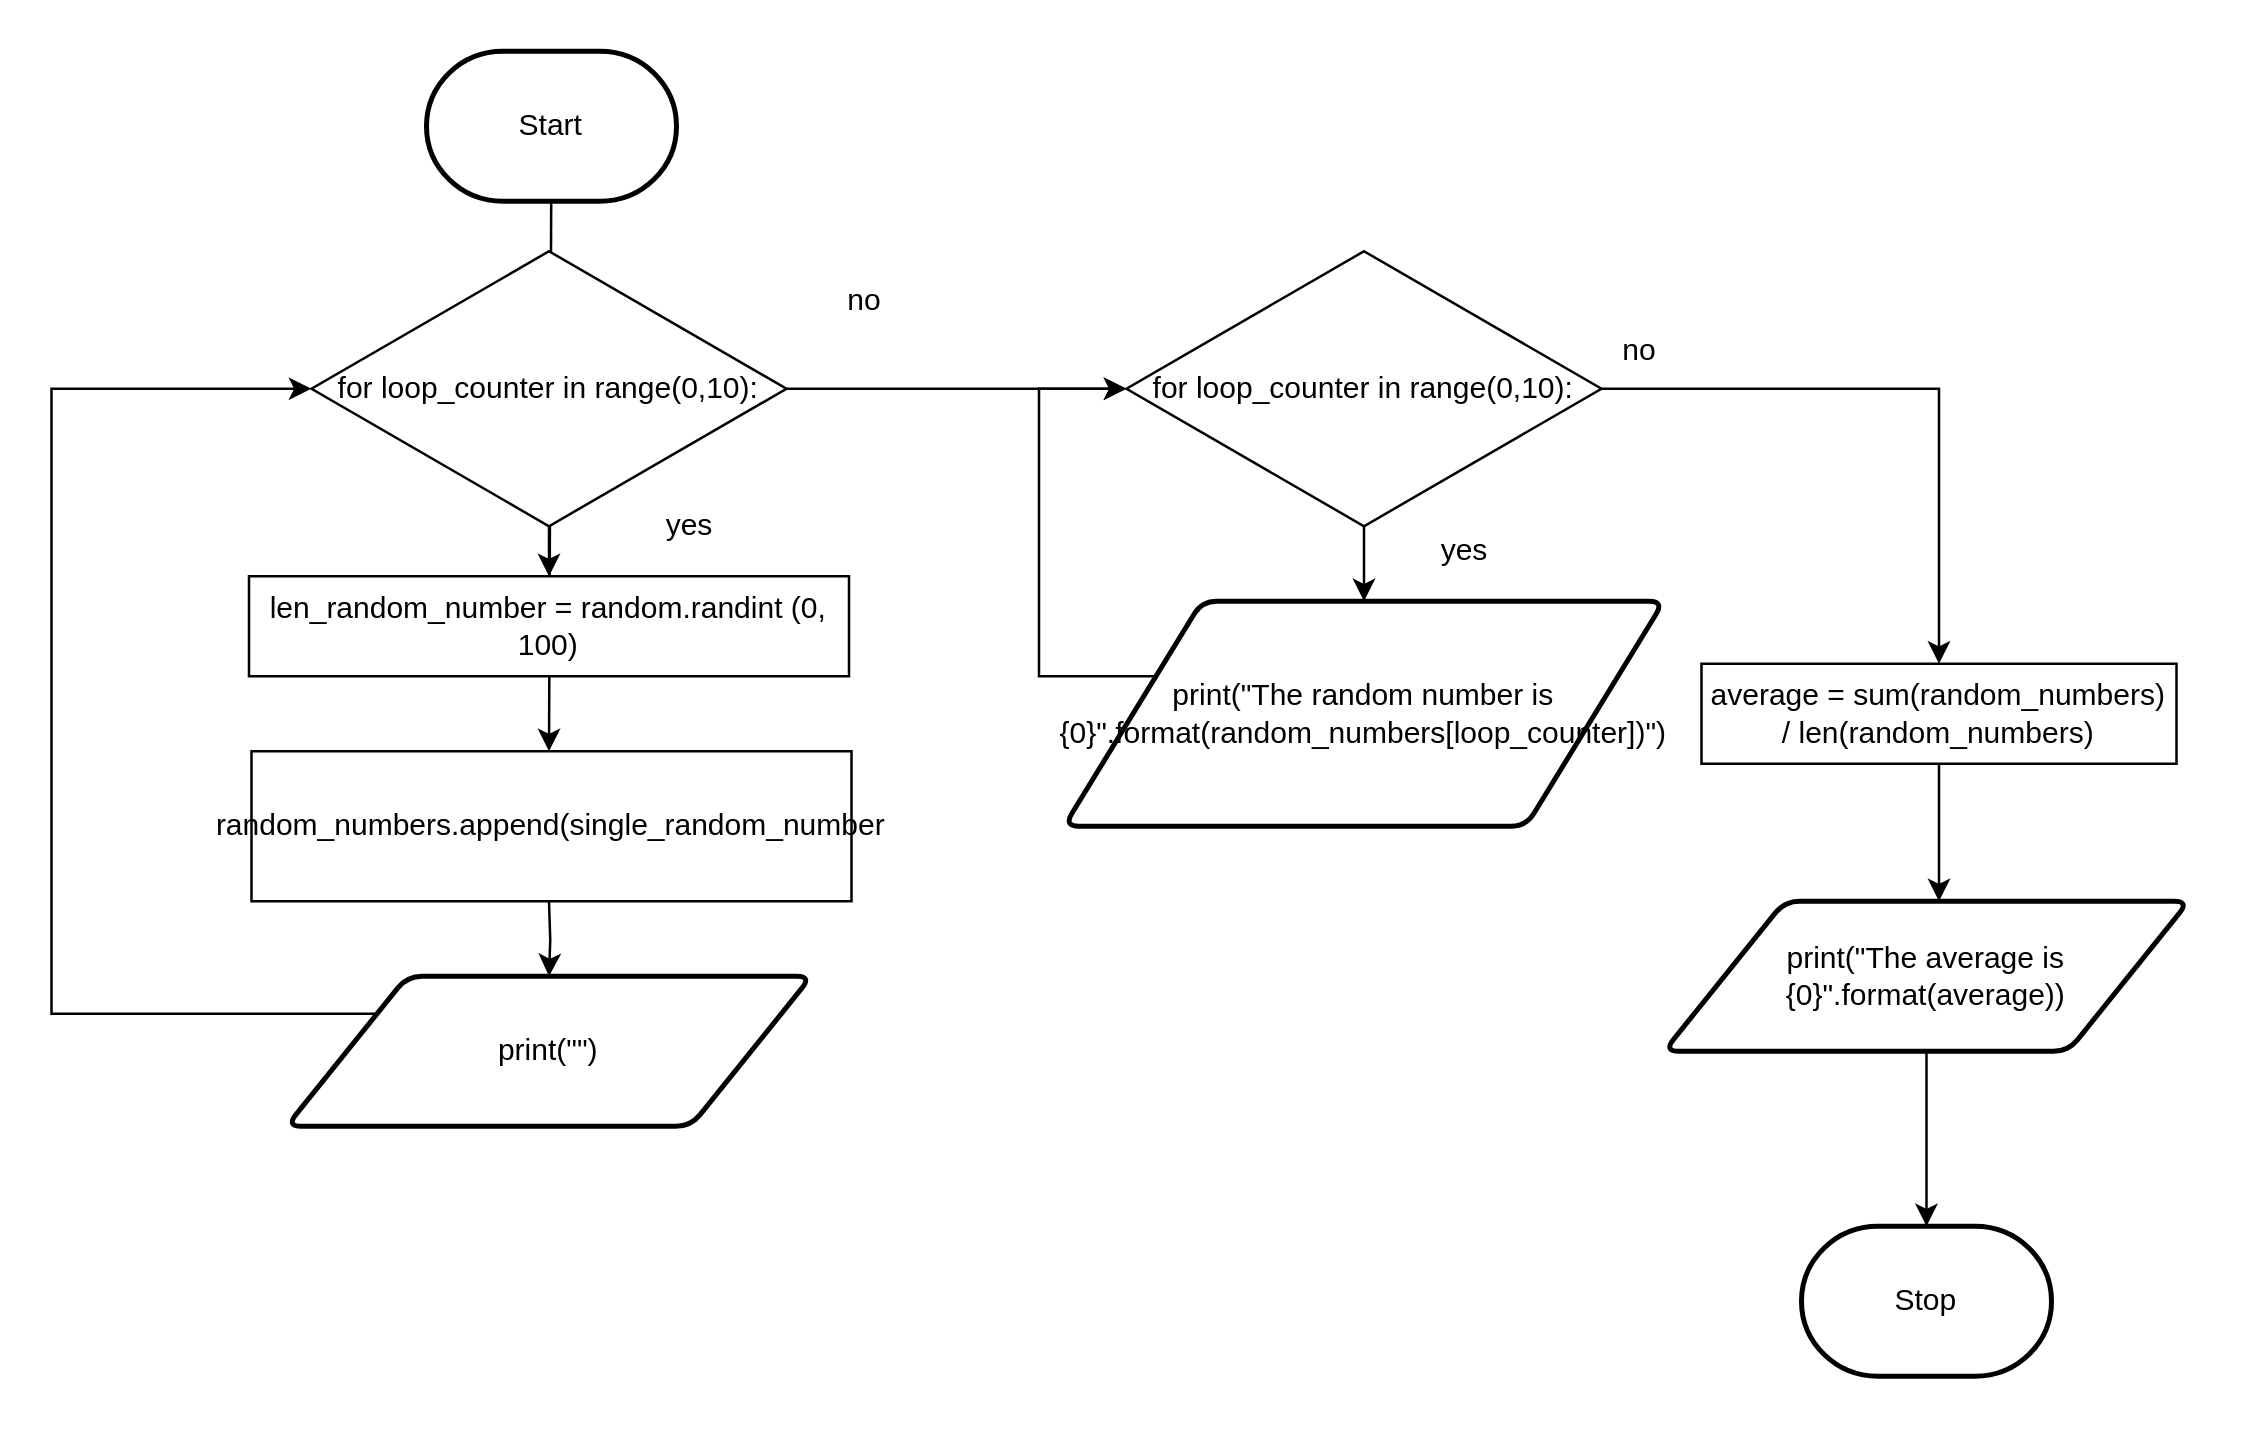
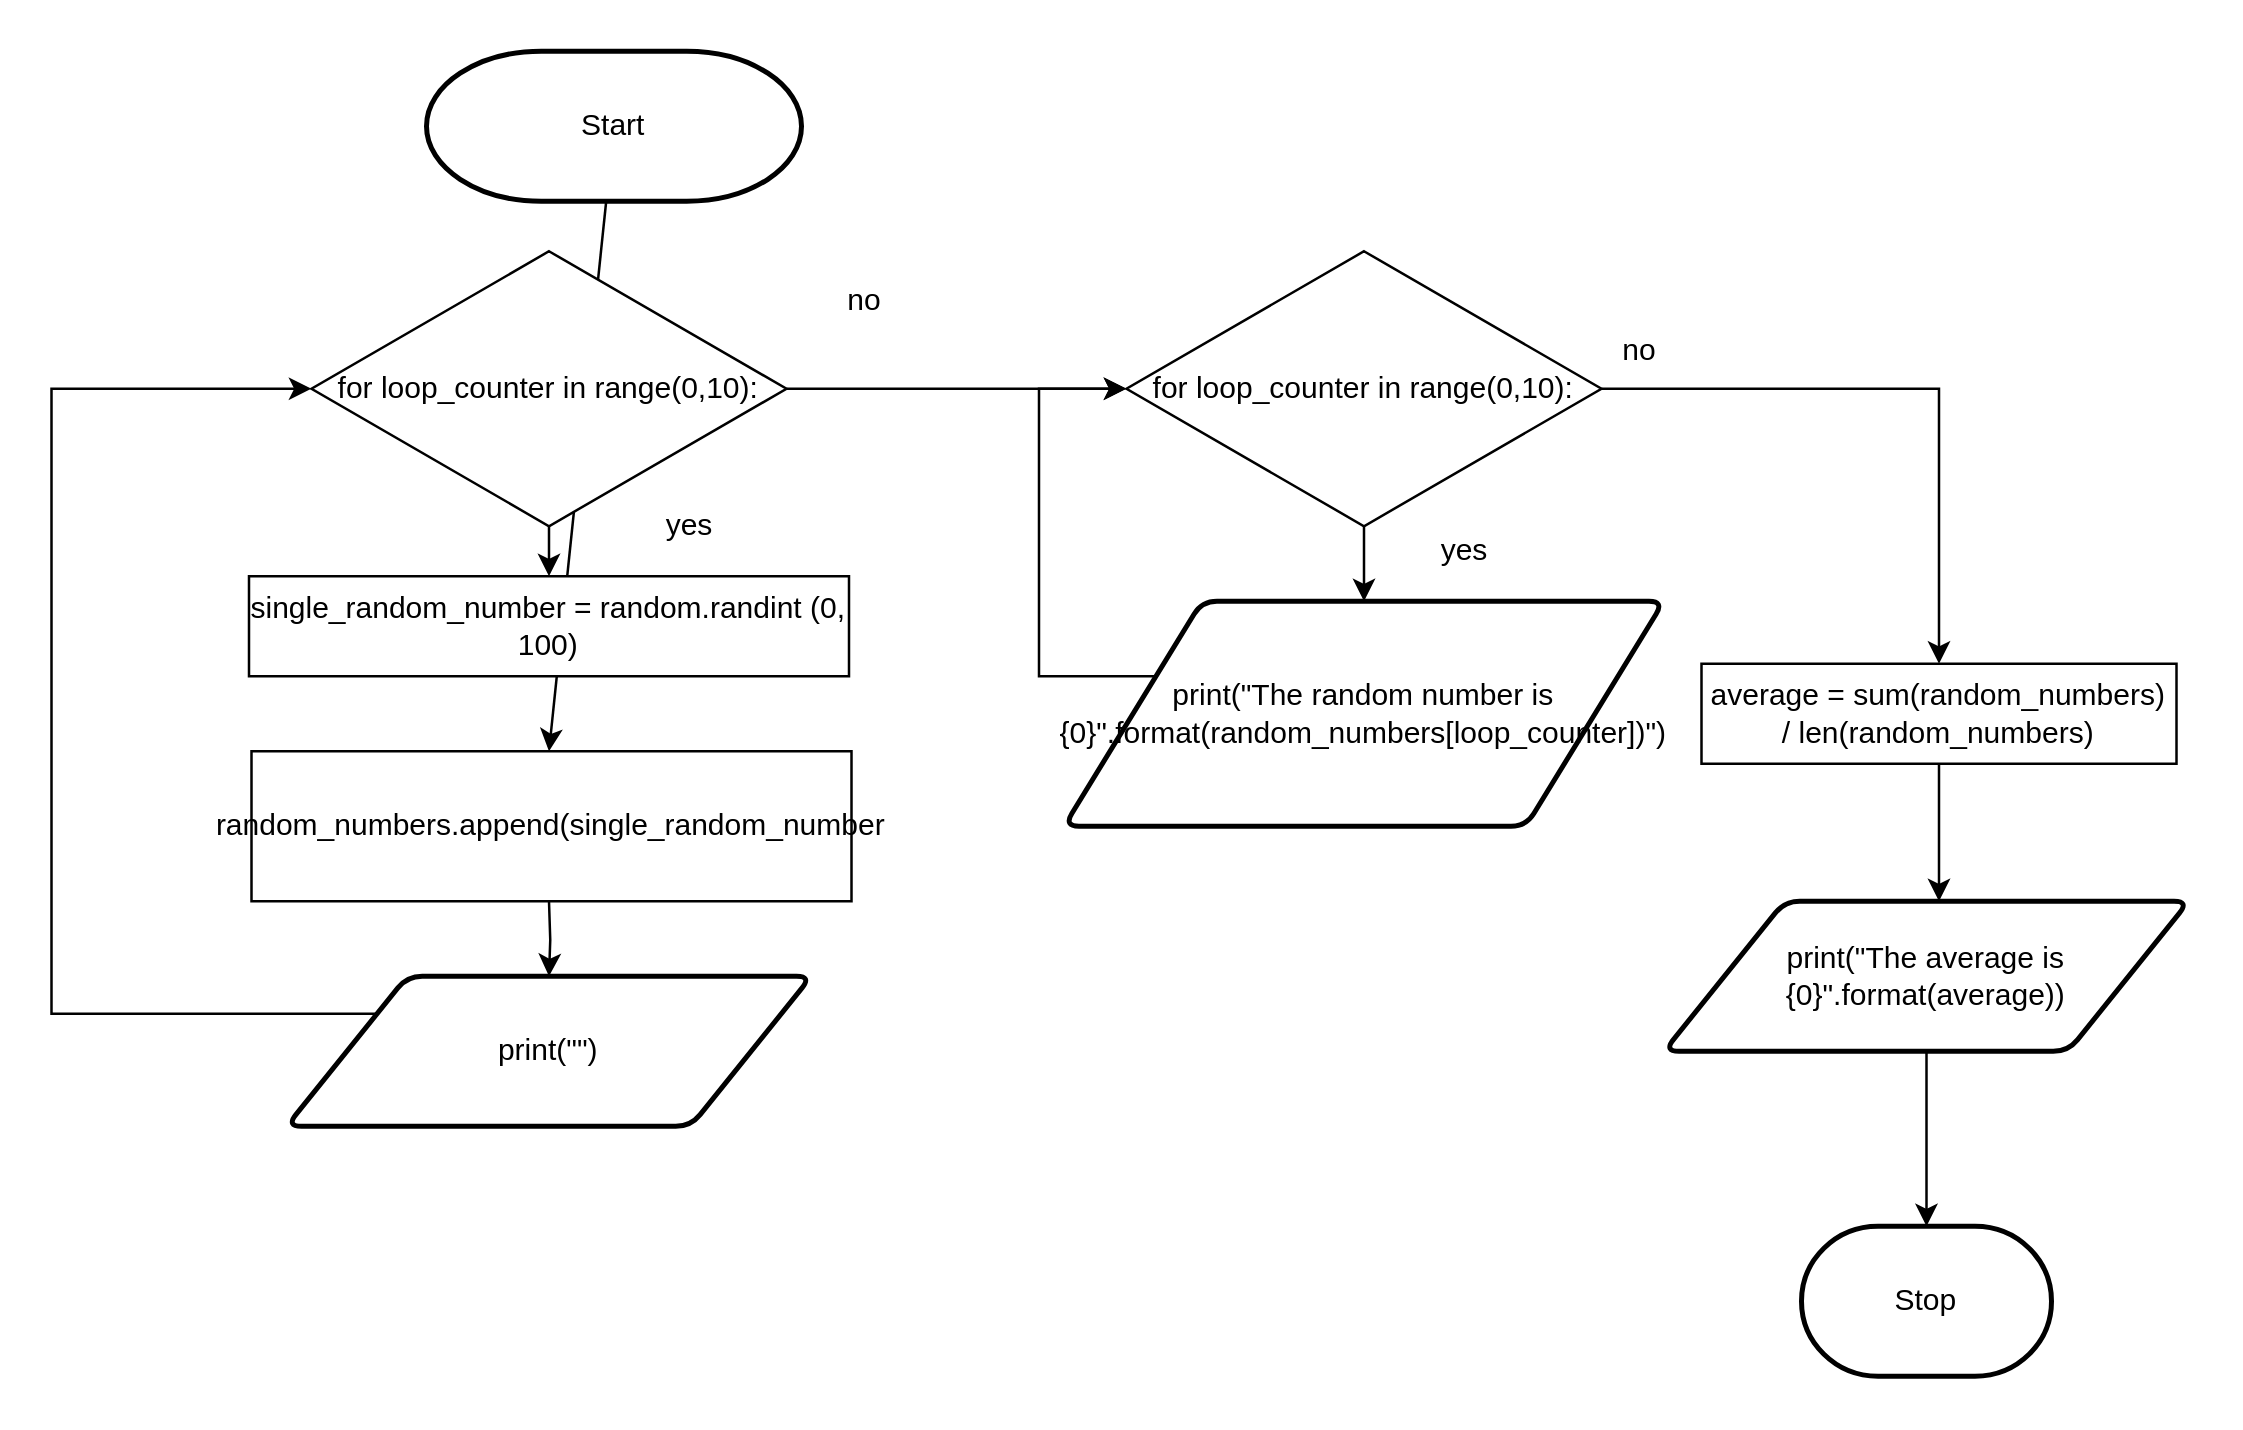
node "Start": size 250x150 -> 375x150
node "len_random_number = random.randint (0, 100)": label "len_random_number = random.randint (0, 100)" -> "single_random_number = random.randint (0, 100)"
